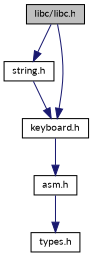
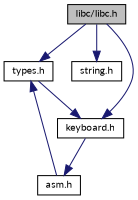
edge "libc/libc.h" -> "types.h": added
edge "string.h" -> "keyboard.h": now "types.h" -> "keyboard.h"
